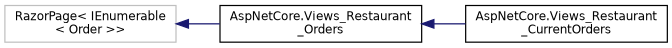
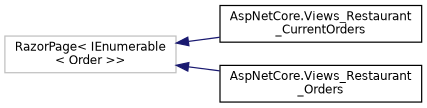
edge "AspNetCore.Views_Restaurant _CurrentOrders" -> "AspNetCore.Views_Restaurant _Orders": now "AspNetCore.Views_Restaurant _CurrentOrders" -> "RazorPage< IEnumerable < Order >>"
